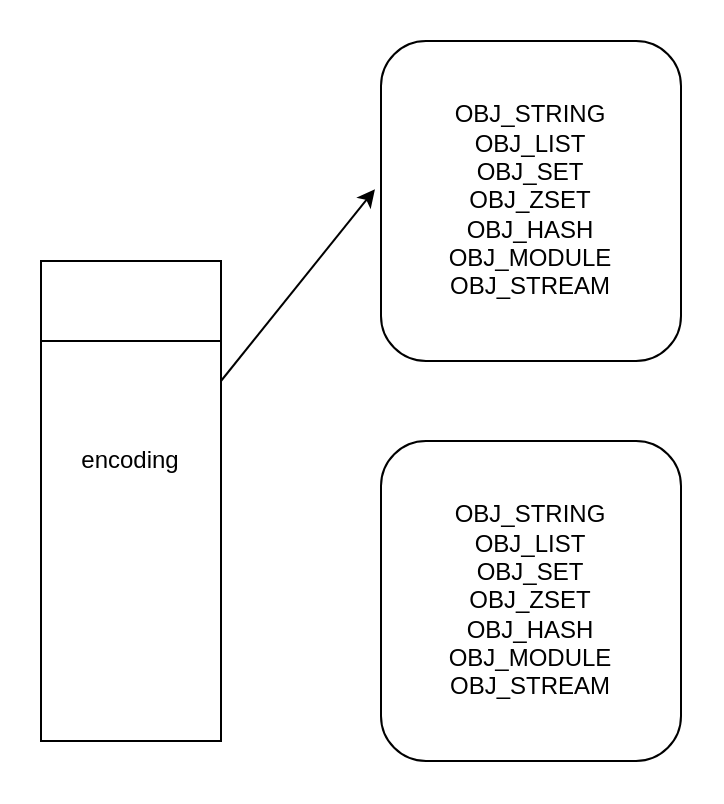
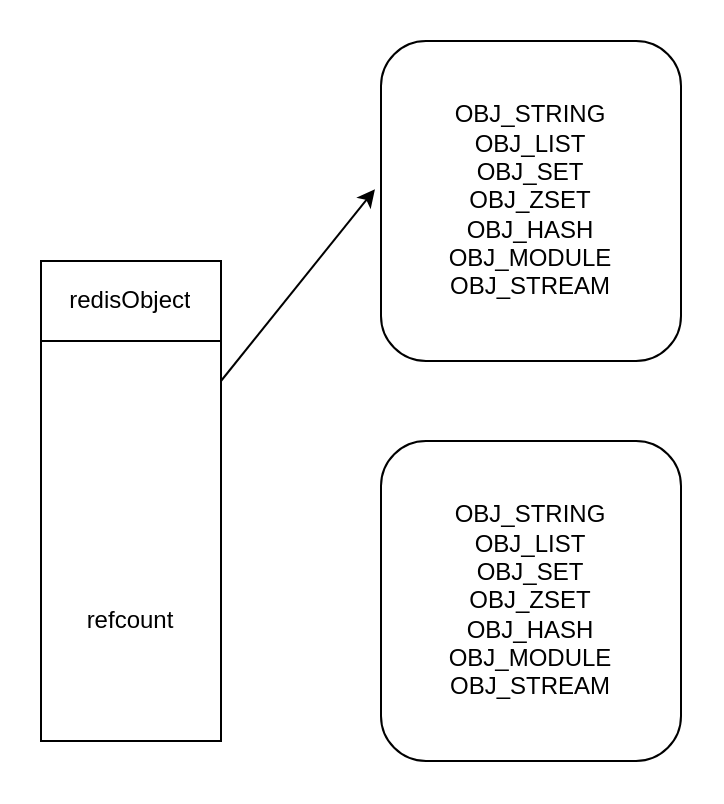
node "redisObject": added
node "encoding": removed
node "refcount": added
